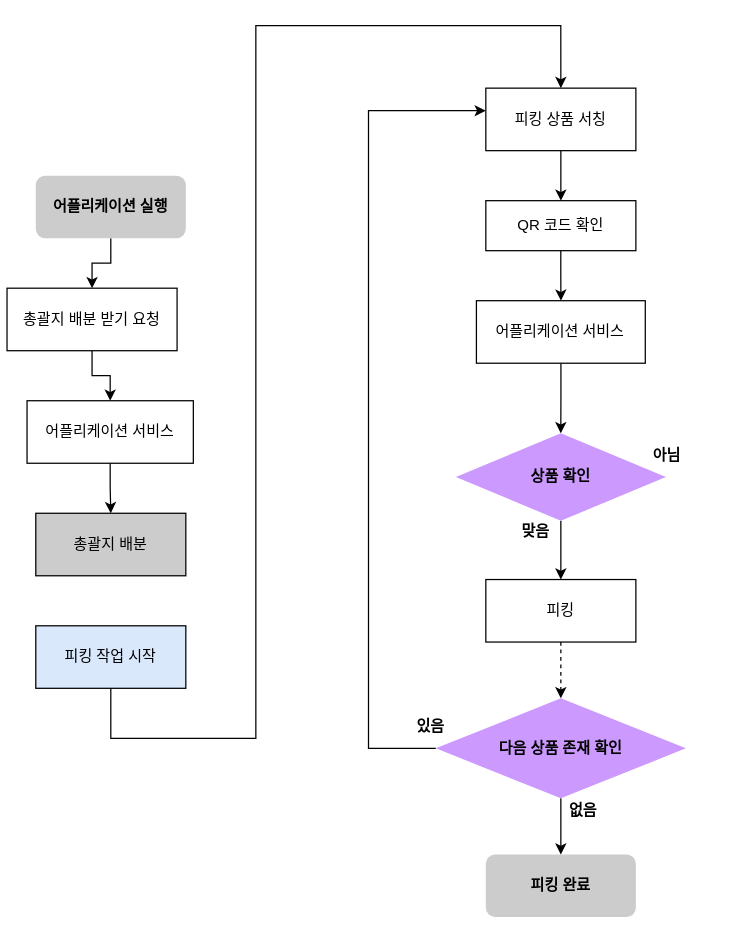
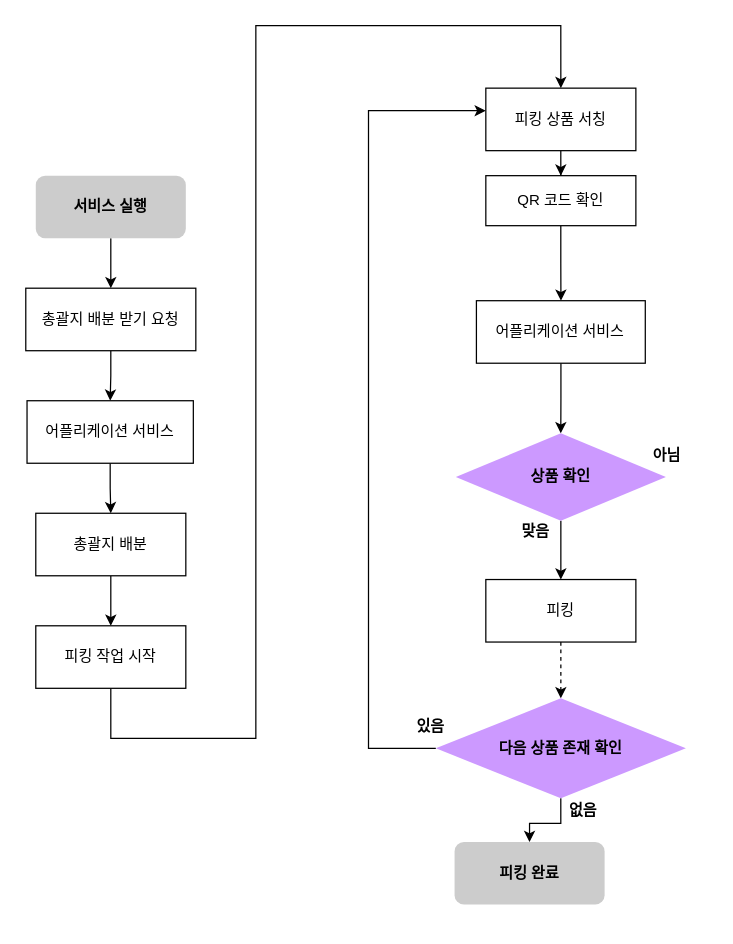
node "어플리케이션 실행": label "어플리케이션 실행" -> "서비스 실행"
node "QR 코드 확인": moved (561, 226) -> (561, 201)
node "총괄지 배분 받기 요청": moved (92, 319) -> (111, 319)
node "총괄지 배분": fillcolor #cccccc -> #ffffff
edge "총괄지 배분" -> "피킹 작업 시작": added
node "피킹 작업 시작": fillcolor #dae8fc -> #ffffff
node "피킹 완료": moved (561, 886) -> (529, 873)
